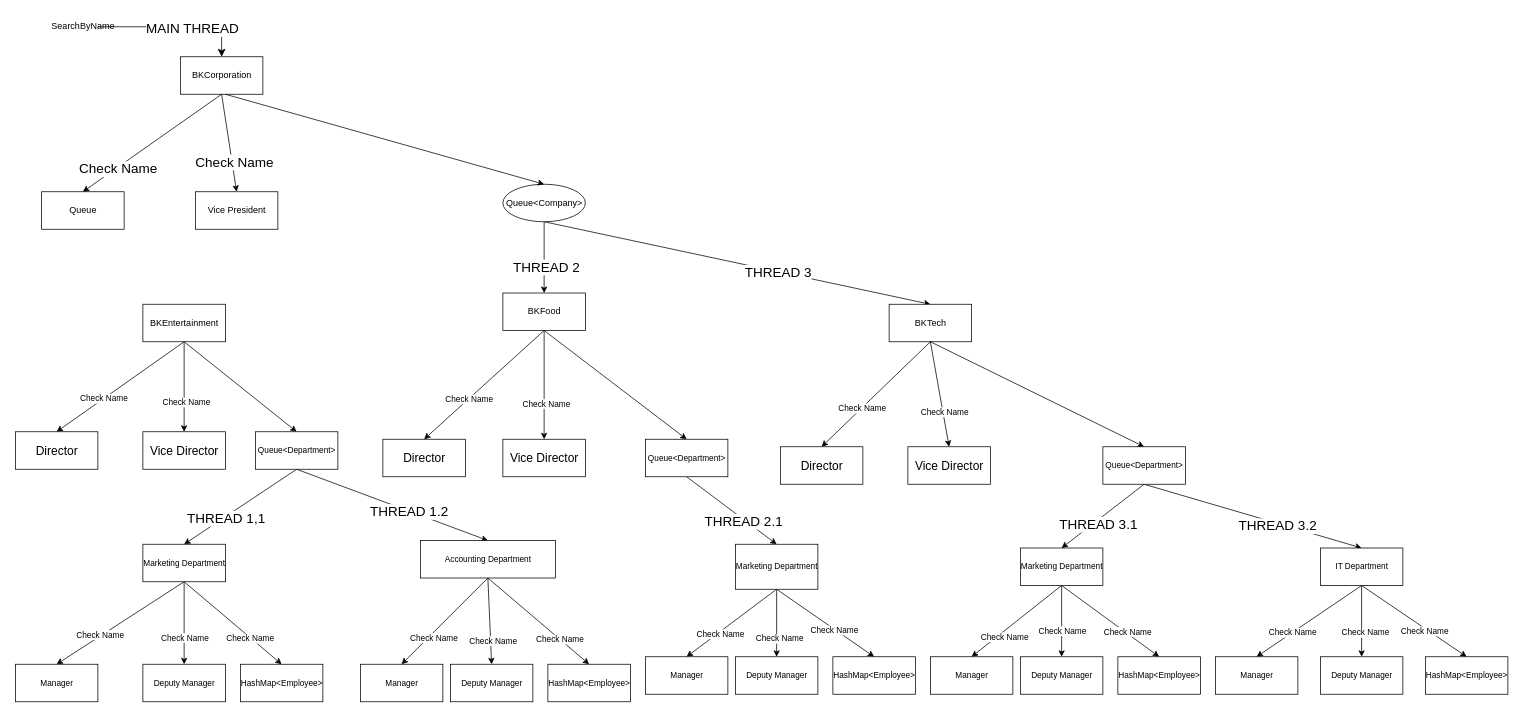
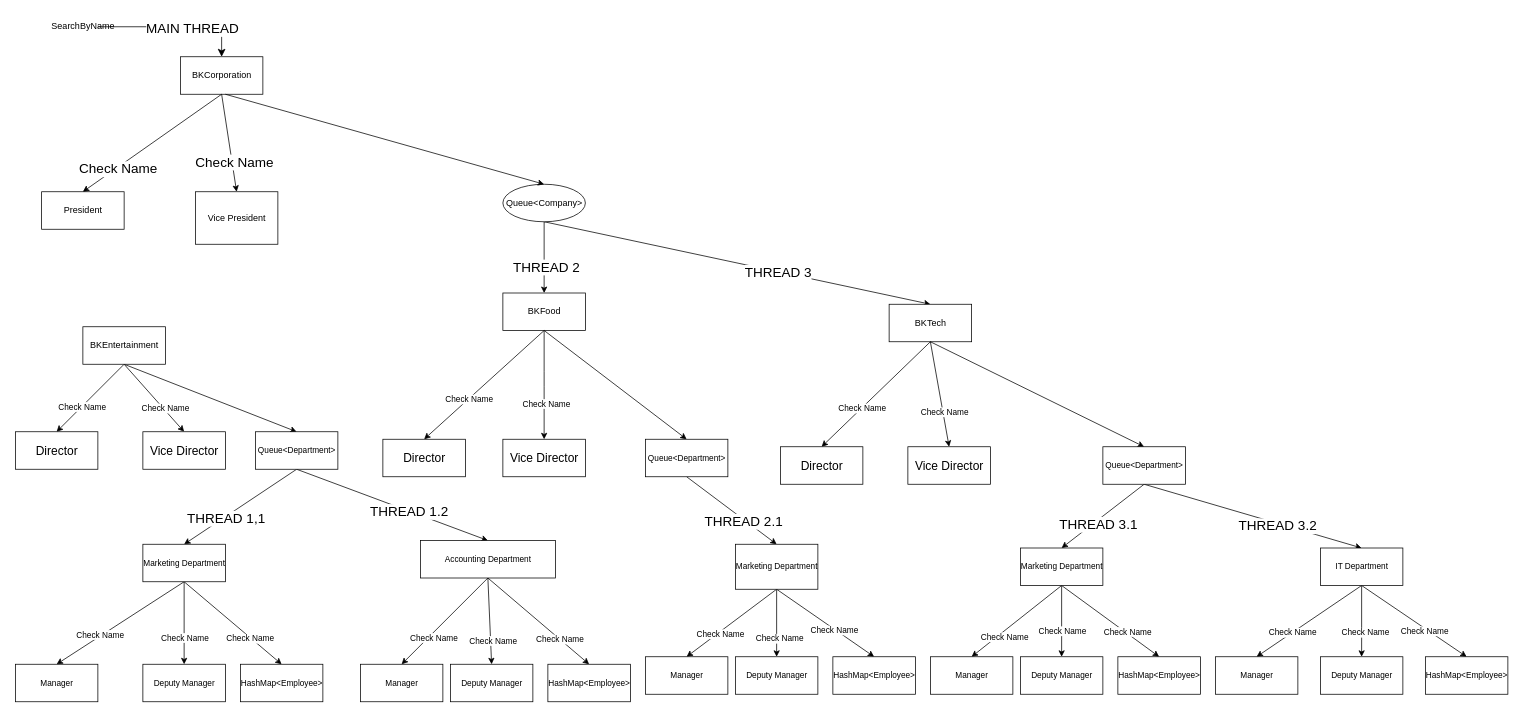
node "Queue": label "Queue" -> "President"
node "Vice President": size 83x38 -> 83x53
node "BKEntertainment": moved (184, 323) -> (124, 345)
